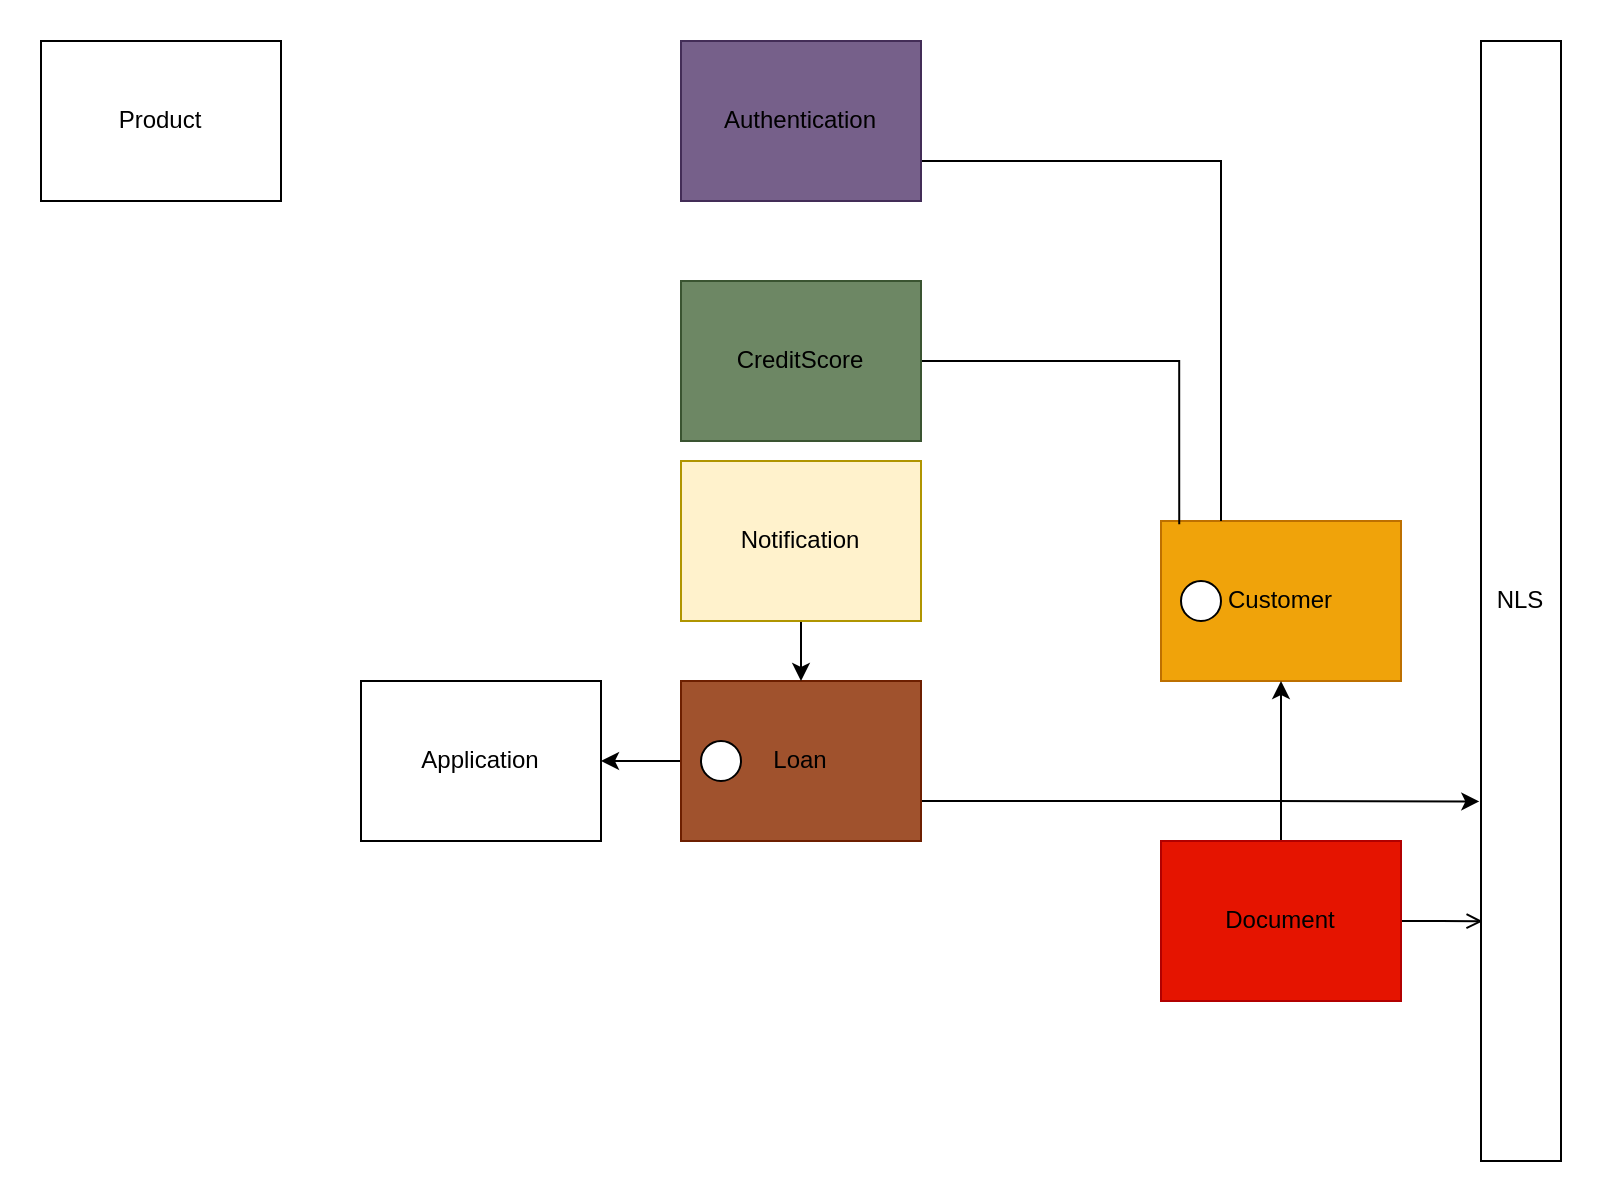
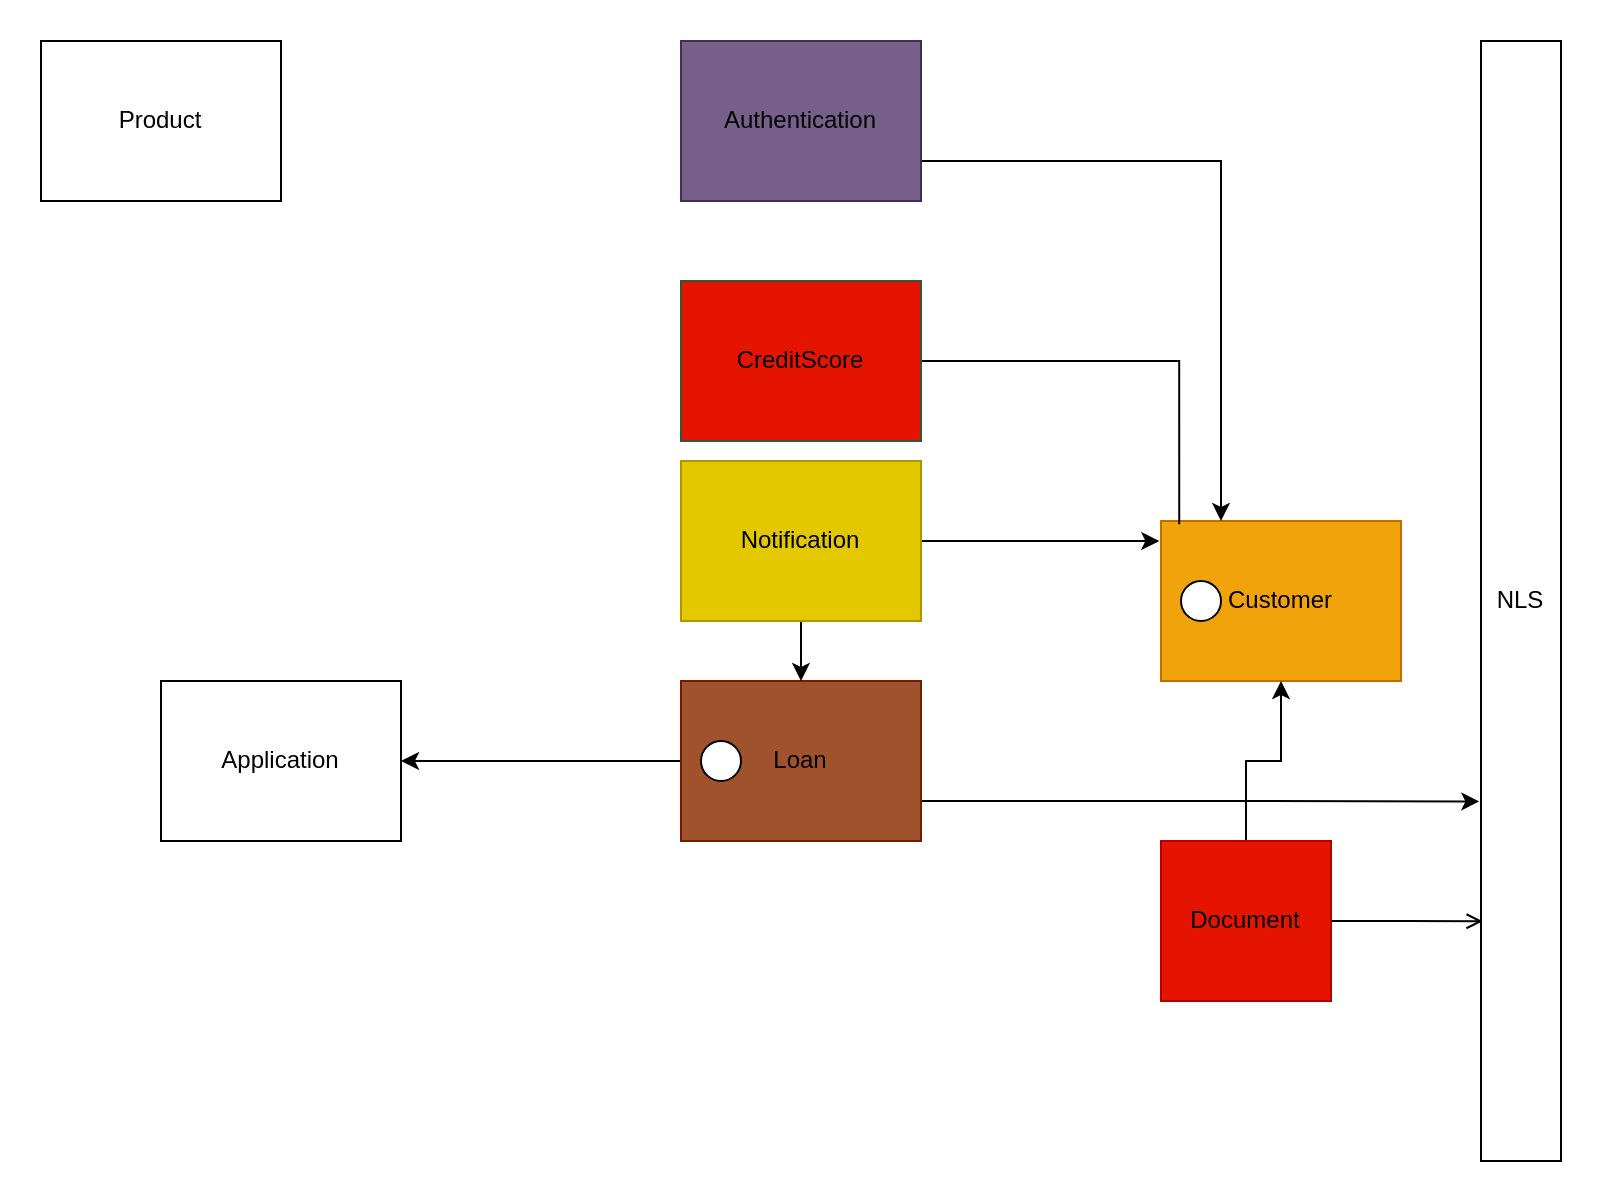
node "CreditScore": fillcolor #6d8764 -> #e51400
edge "Authentication" -- "Customer": arrowhead none -> classic
node "Notification": fillcolor #fff2cc -> #e3c800
edge "Notification" -> "Customer": added
node "Application": moved (481, 761) -> (281, 761)
node "Document": size 240x160 -> 170x160
